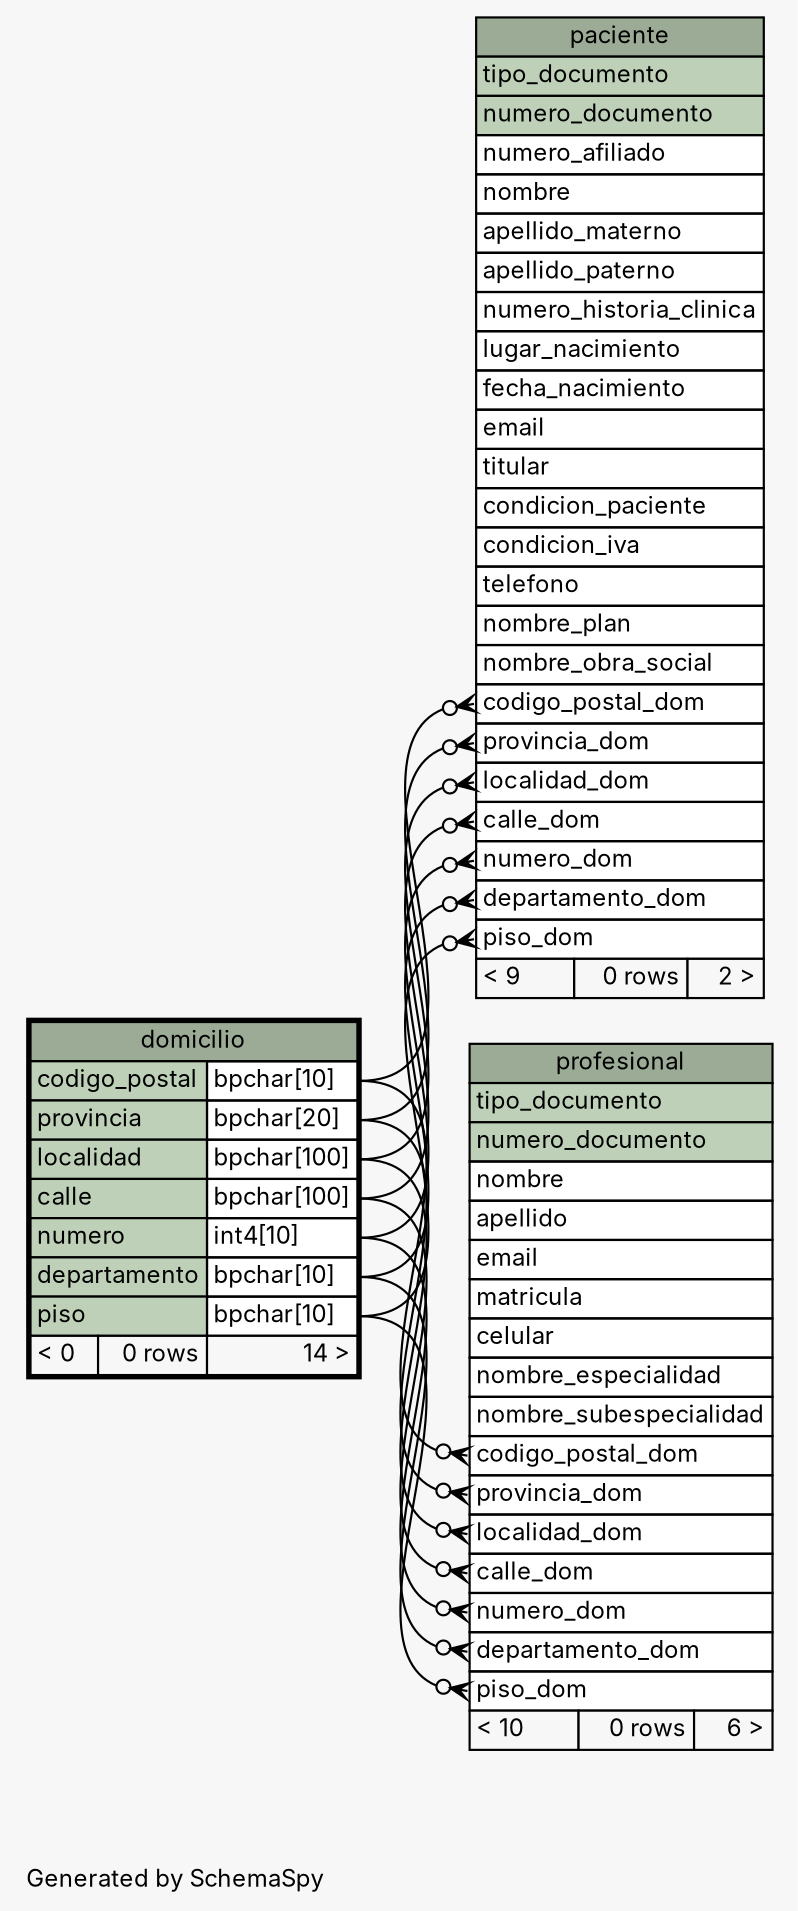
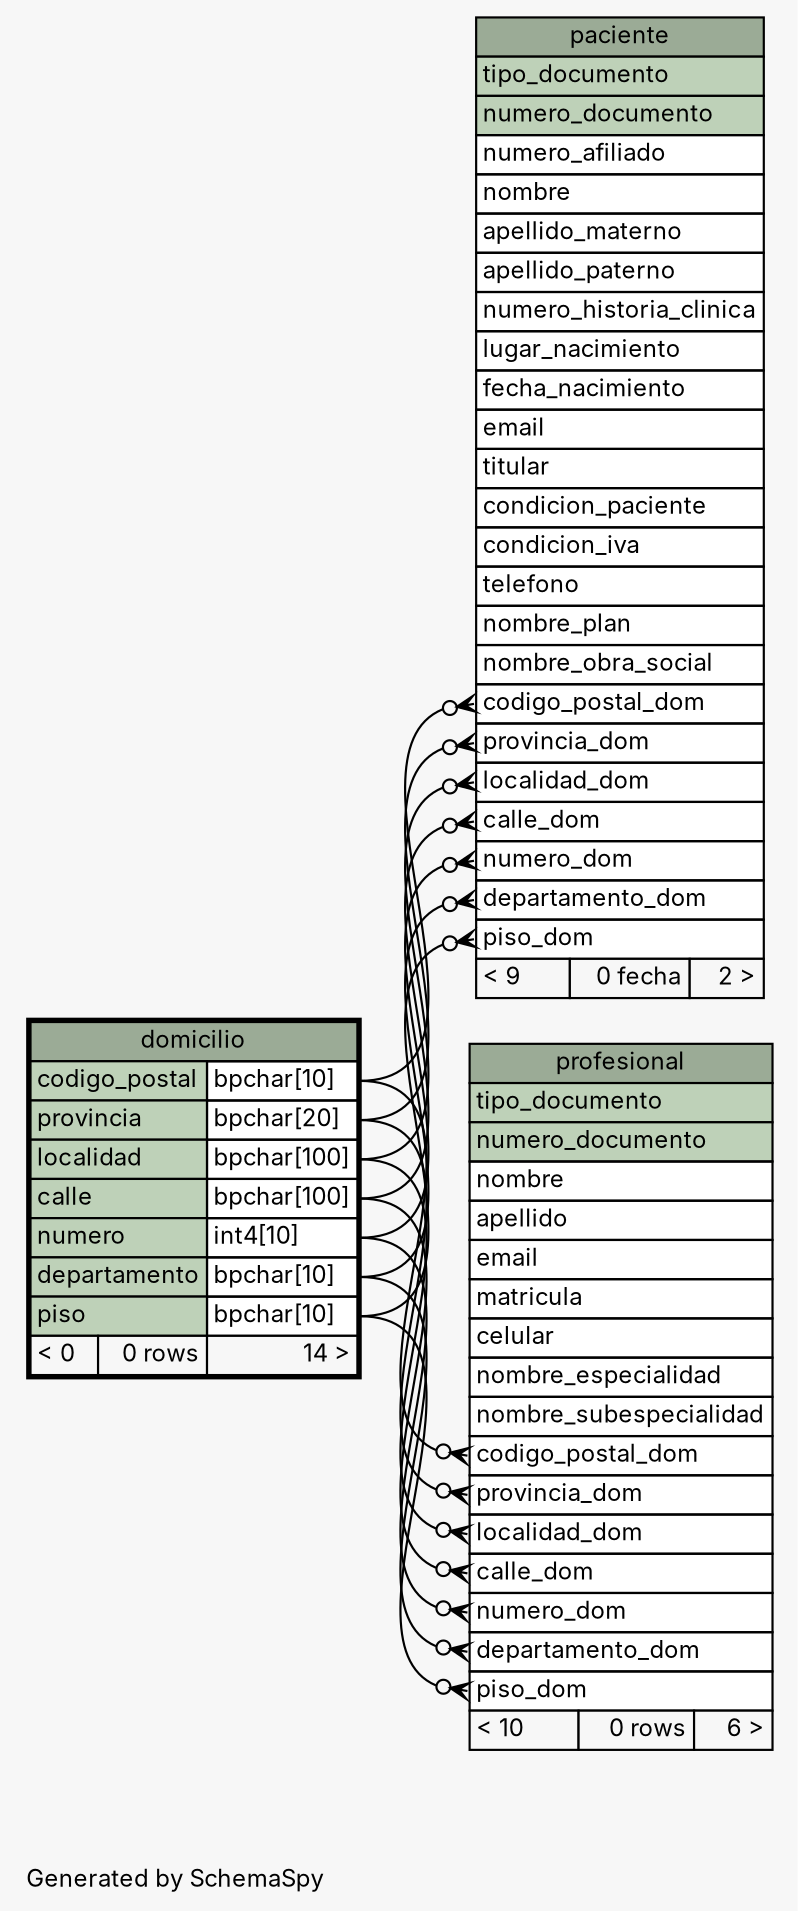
node "paciente": text "0 rows" -> "0 fecha"
